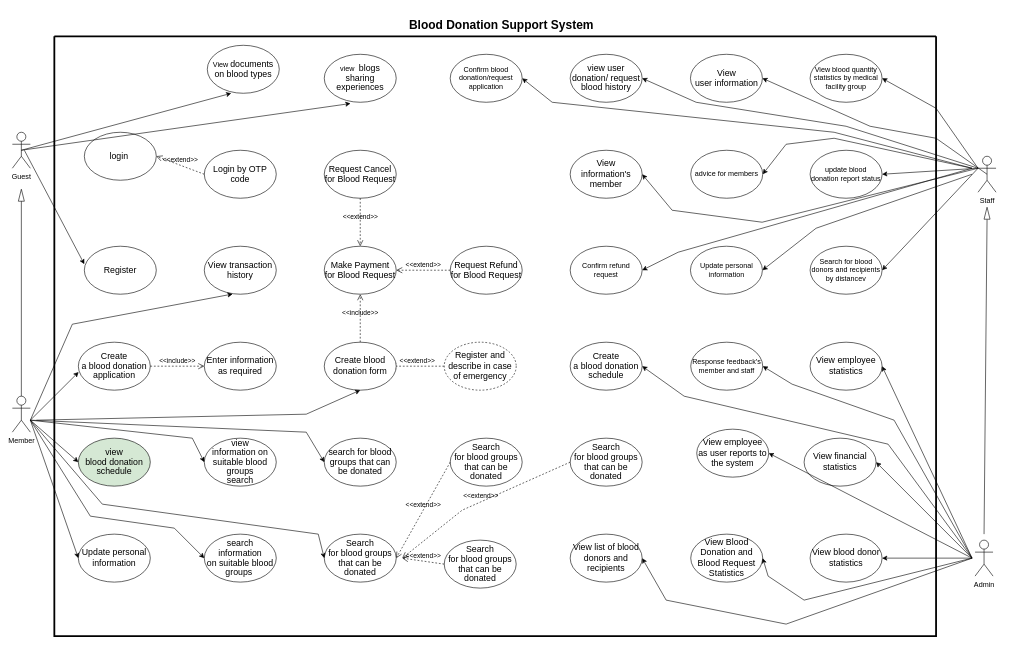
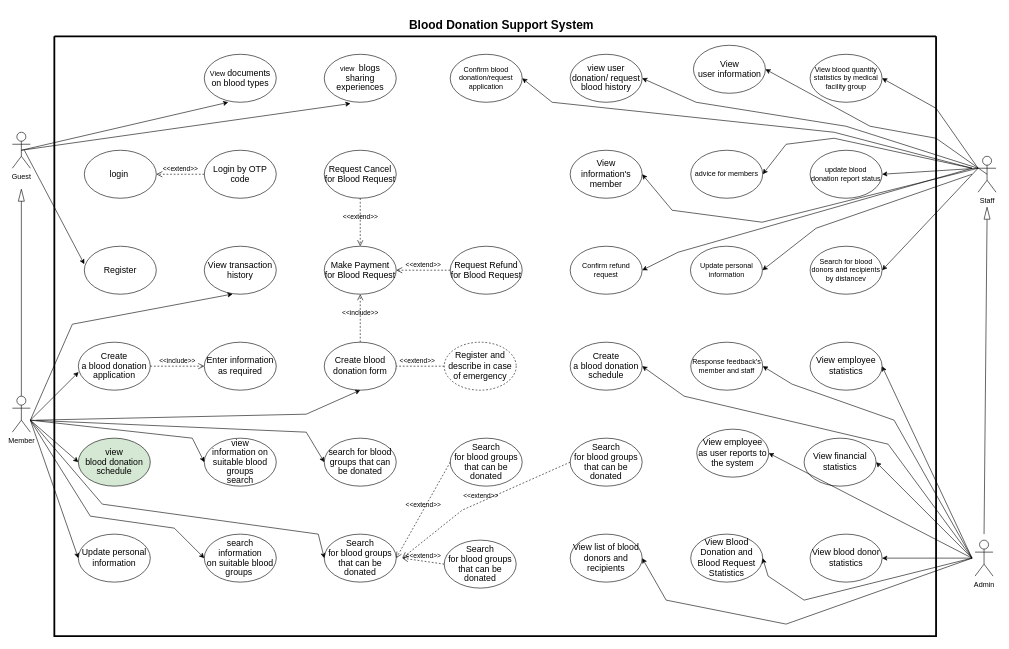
node "View documents on blood types": moved (243, 69) -> (240, 78)
node "View user information": moved (727, 78) -> (730, 69)
node "login": moved (120, 156) -> (120, 174)
